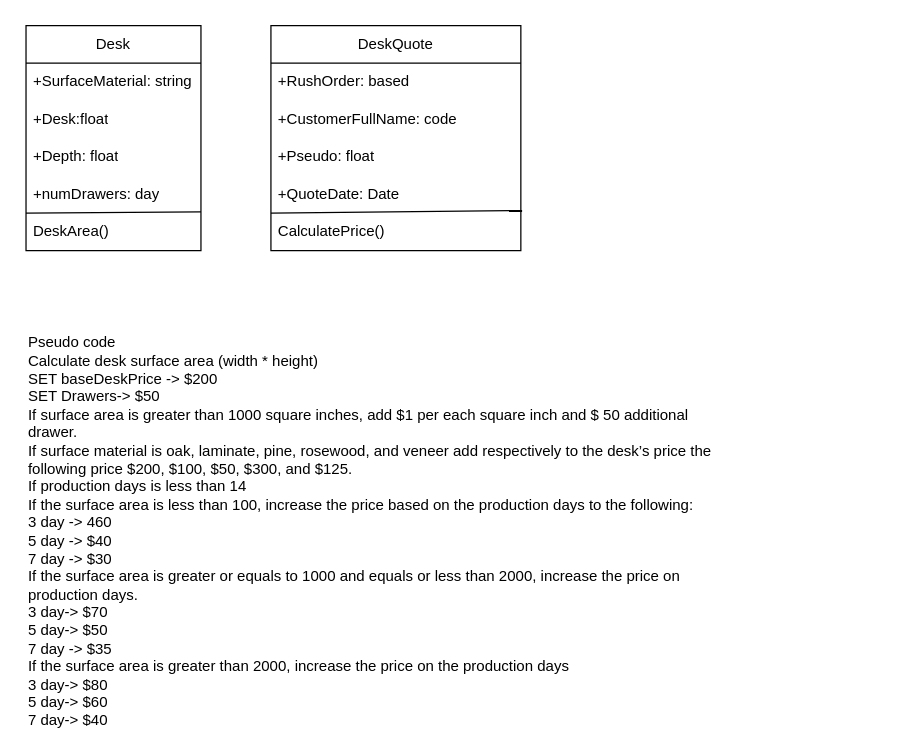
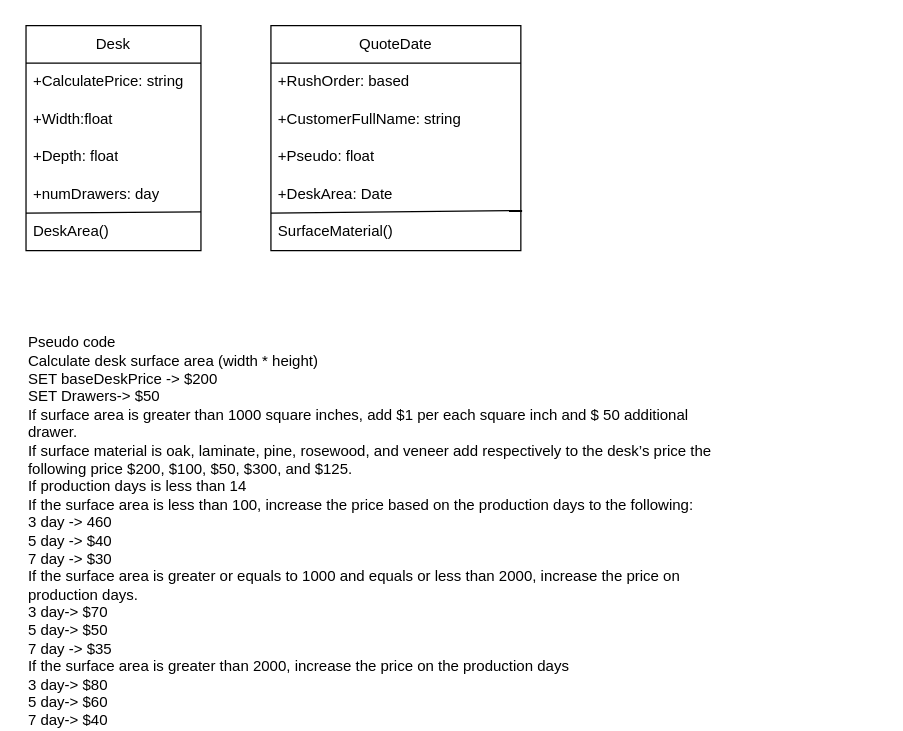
node "DeskQuote": label "DeskQuote" -> "QuoteDate"
node "+SurfaceMaterial: string": label "+SurfaceMaterial: string" -> "+CalculatePrice: string"
node "+Desk:float": label "+Desk:float" -> "+Width:float"
node "+CustomerFullName: code": label "+CustomerFullName: code" -> "+CustomerFullName: string"
node "+QuoteDate: Date": label "+QuoteDate: Date" -> "+DeskArea: Date"
node "CalculatePrice()": label "CalculatePrice()" -> "SurfaceMaterial()"
